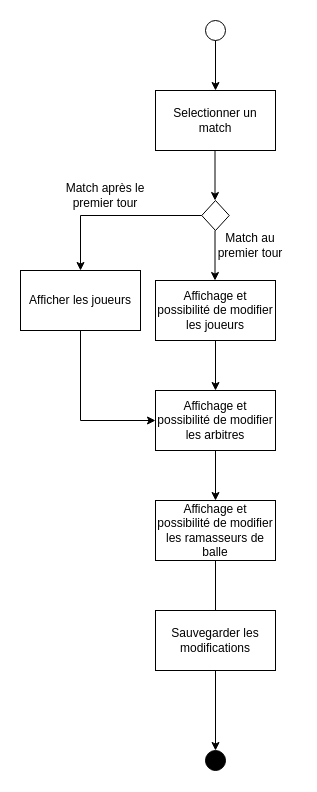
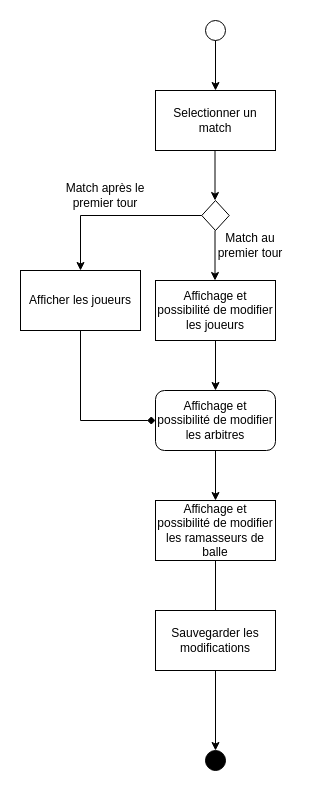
edge "Afficher les joueurs" -> "Affichage et possibilité de modifier les arbitres": arrowhead classic -> diamond
node "Affichage et possibilité de modifier les arbitres": shape rectangle -> rounded rectangle
